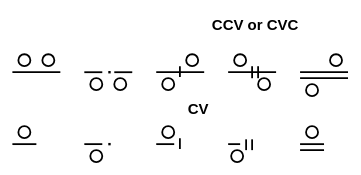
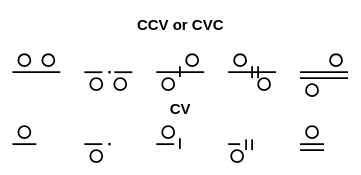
node "CCV or CVC": moved (255, 24) -> (180, 24)
node "CV": moved (198, 108) -> (180, 108)
